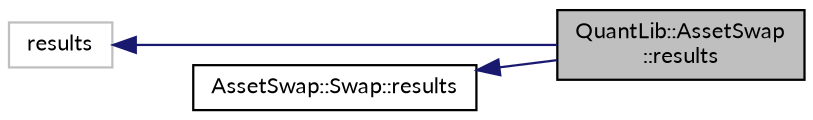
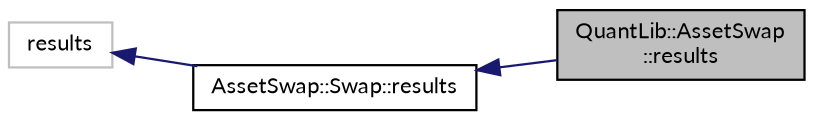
edge "QuantLib::AssetSwap ::results" -> "results": now "AssetSwap::Swap::results" -> "results"
